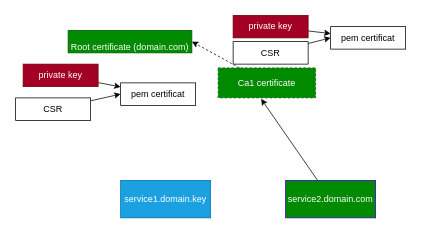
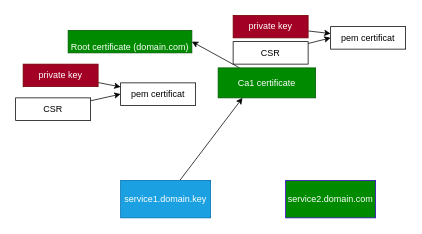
edge "Ca1 certificate" -> "Root certificate (domain.com)": style dashed -> solid
node "Ca1 certificate": style dashed -> solid
edge "service1.domain.key" -> "Ca1 certificate": added
edge "service2.domain.com" -> "Ca1 certificate": removed
